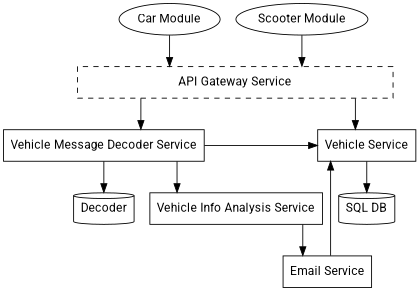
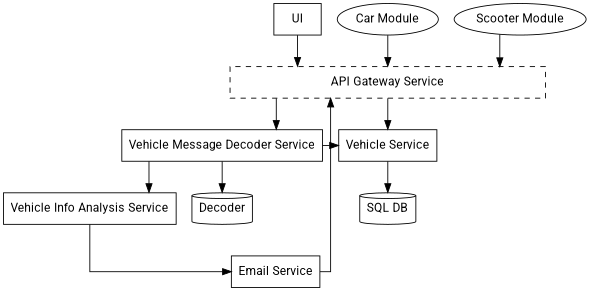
node "UI": added
edge "Email Service" -> "Vehicle Service": now "Email Service" -> "API Gateway Service"
